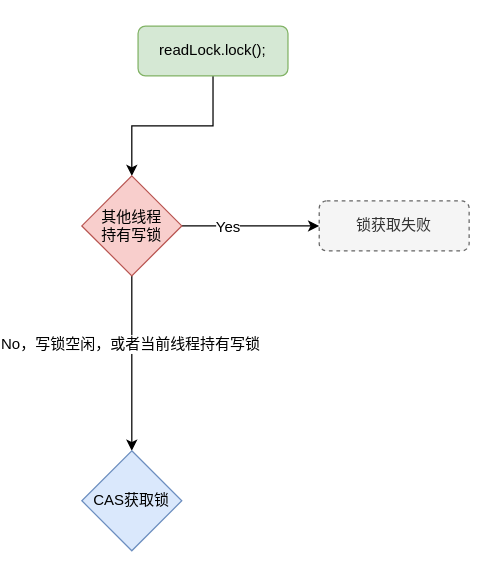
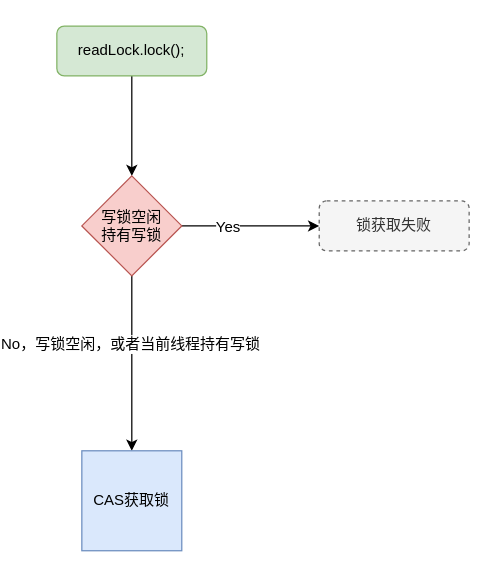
node "readLock.lock();": moved (213, 51) -> (132, 51)
node "其他线程 持有写锁": label "其他线程 持有写锁" -> "写锁空闲 持有写锁"
node "CAS获取锁": shape diamond -> rectangle
